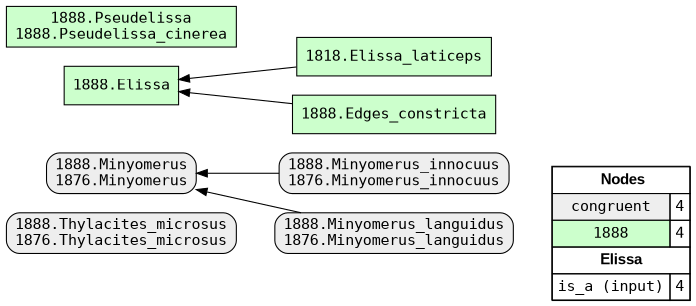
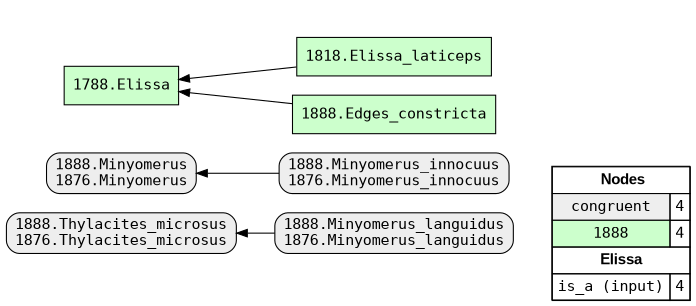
node "1888.Pseudelissa 1888.Pseudelissa_cinerea": removed
node "1888.Elissa": label "1888.Elissa" -> "1788.Elissa"
edge "1888.Minyomerus_languidus 1876.Minyomerus_languidus" -> "1888.Minyomerus 1876.Minyomerus": now "1888.Minyomerus_languidus 1876.Minyomerus_languidus" -> "1888.Thylacites_microsus 1876.Thylacites_microsus"
